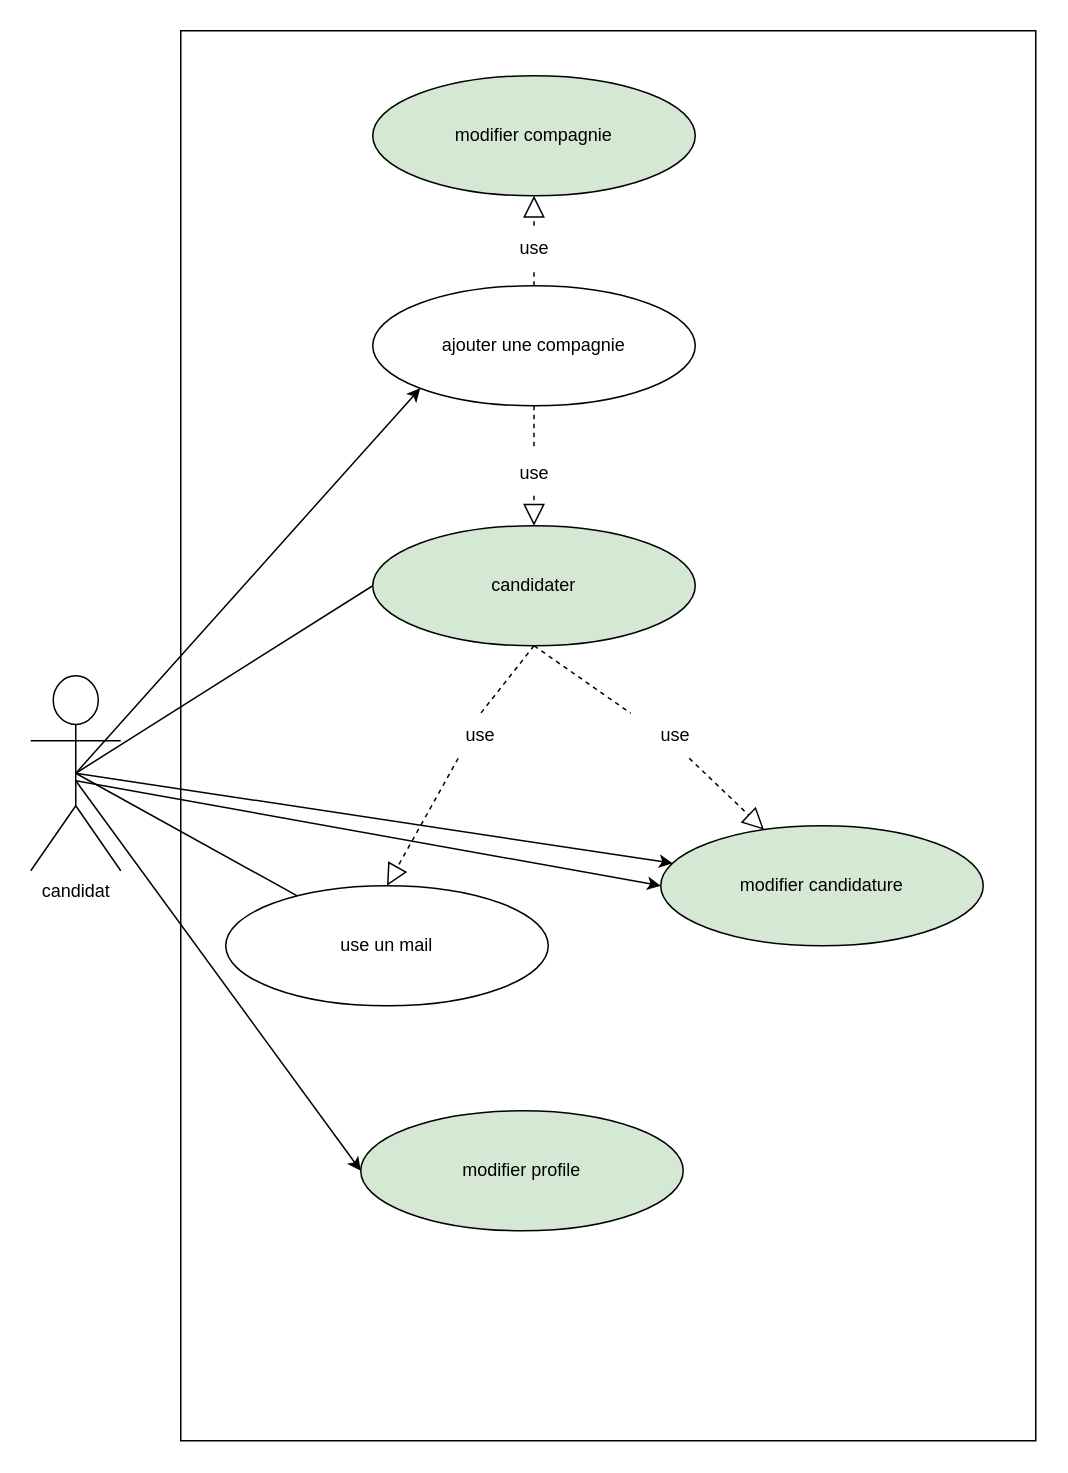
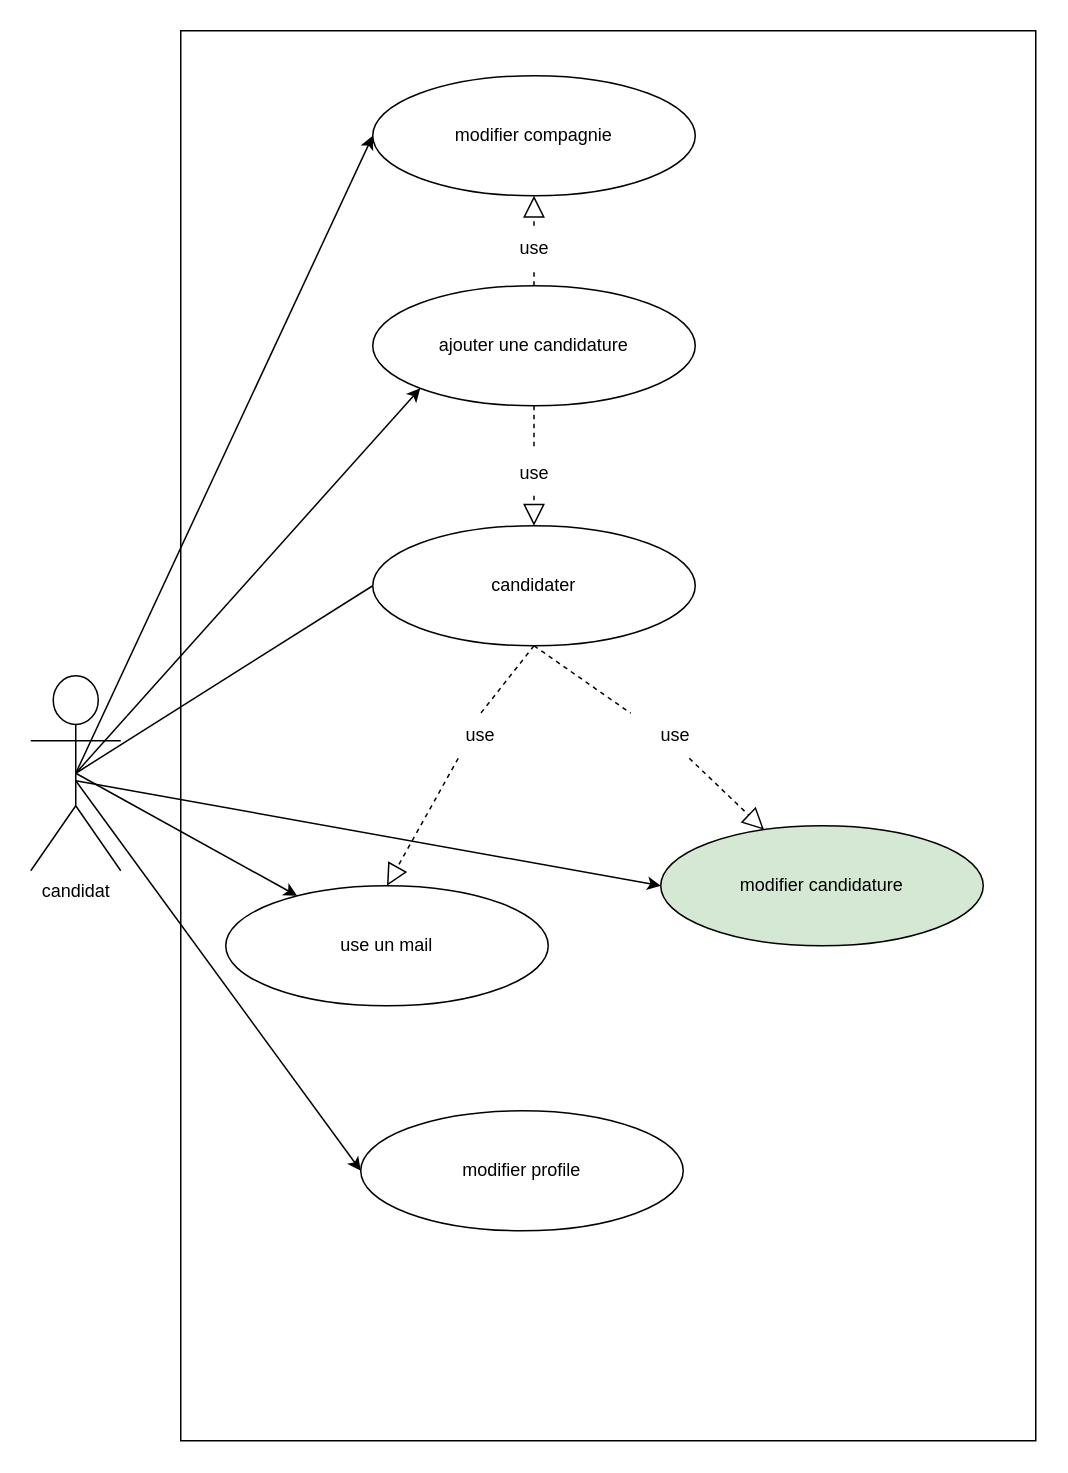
node "modifier compagnie": fillcolor #d5e8d4 -> #ffffff
node "ajouter une compagnie": label "ajouter une compagnie" -> "ajouter une candidature"
node "candidater": fillcolor #d5e8d4 -> #ffffff
edge "candidat" -> "modifier candidature": now "candidat" -> "modifier compagnie"
edge "candidat" -- "use un mail": arrowhead none -> classic
node "modifier profile": fillcolor #d5e8d4 -> #ffffff
